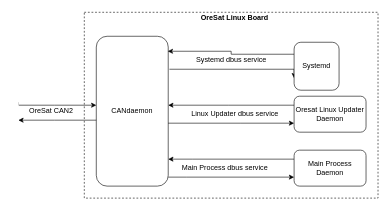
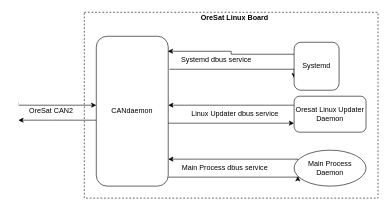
node "Systemd dbus service": moved (231, 60) -> (216, 60)
node "Main Process Daemon": shape rounded rectangle -> ellipse
